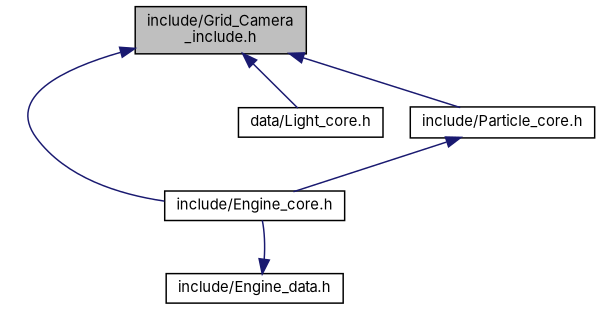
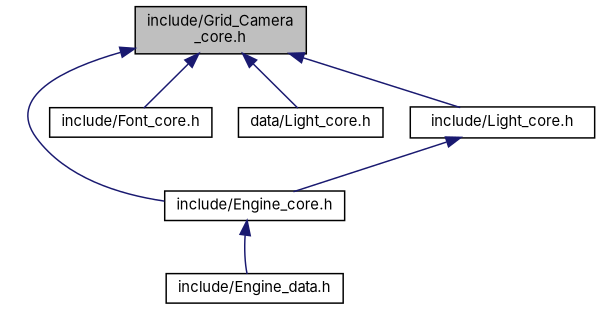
node "include/Grid_Camera _include.h": label "include/Grid_Camera _include.h" -> "include/Grid_Camera _core.h"
node "include/Font_core.h": added
node "include/Particle_core.h": label "include/Particle_core.h" -> "include/Light_core.h"
edge "include/Engine_core.h" -> "include/Engine_data.h": reversed
